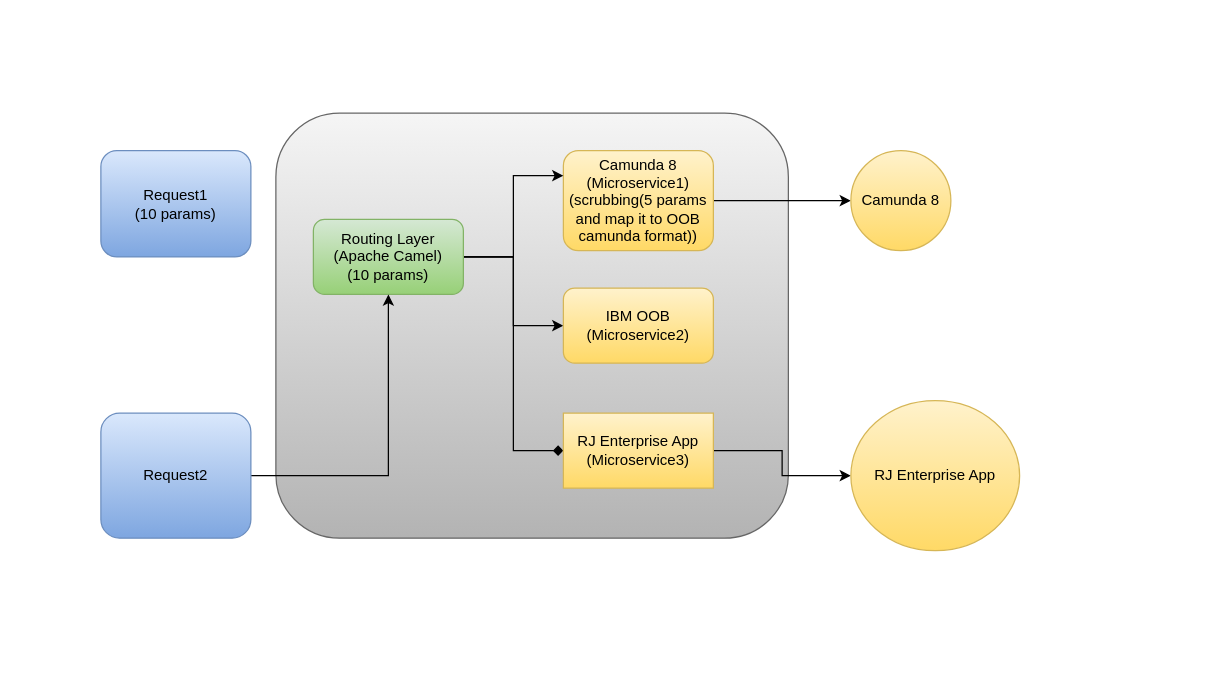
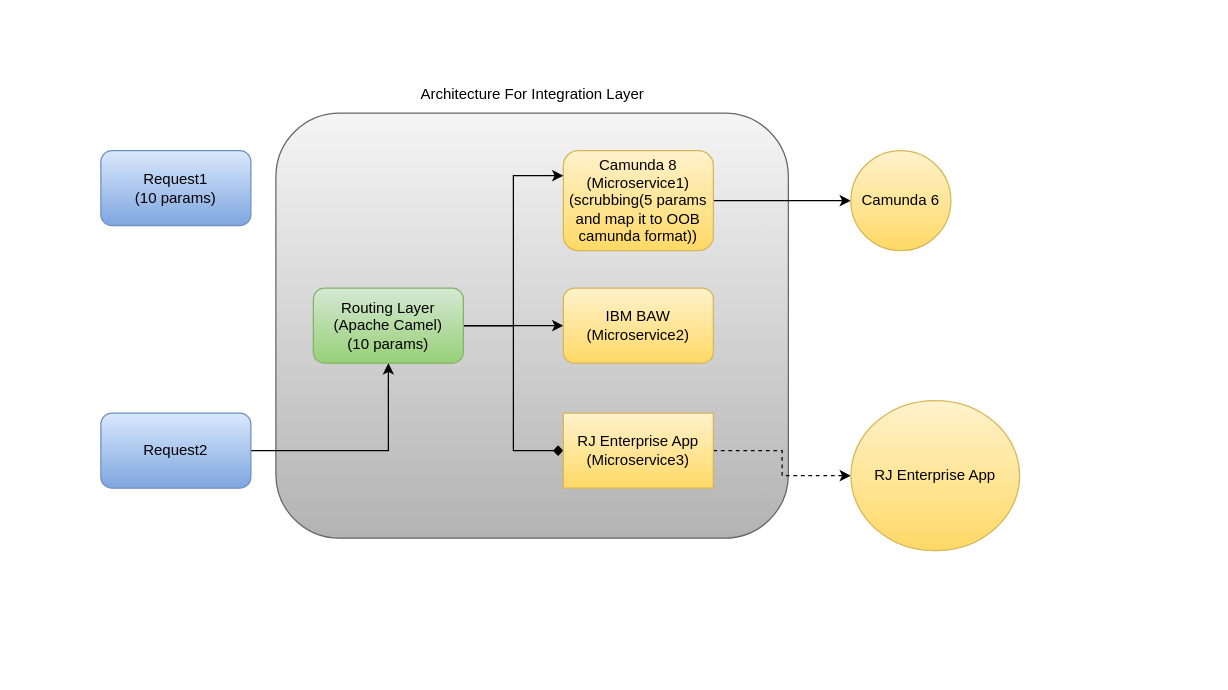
node "Architecture For Integration Layer": added
node "Camunda 8": label "Camunda 8" -> "Camunda 6"
node "Request1 (10 params)": size 150x106 -> 150x75
node "Routing Layer (Apache Camel) (10 params)": moved (388, 257) -> (388, 326)
node "IBM OOB (Microservice2)": label "IBM OOB (Microservice2)" -> "IBM BAW (Microservice2)"
edge "RJ Enterprise App (Microservice3)" -> "RJ Enterprise App": style solid -> dashed
node "Request2": size 150x125 -> 150x75
